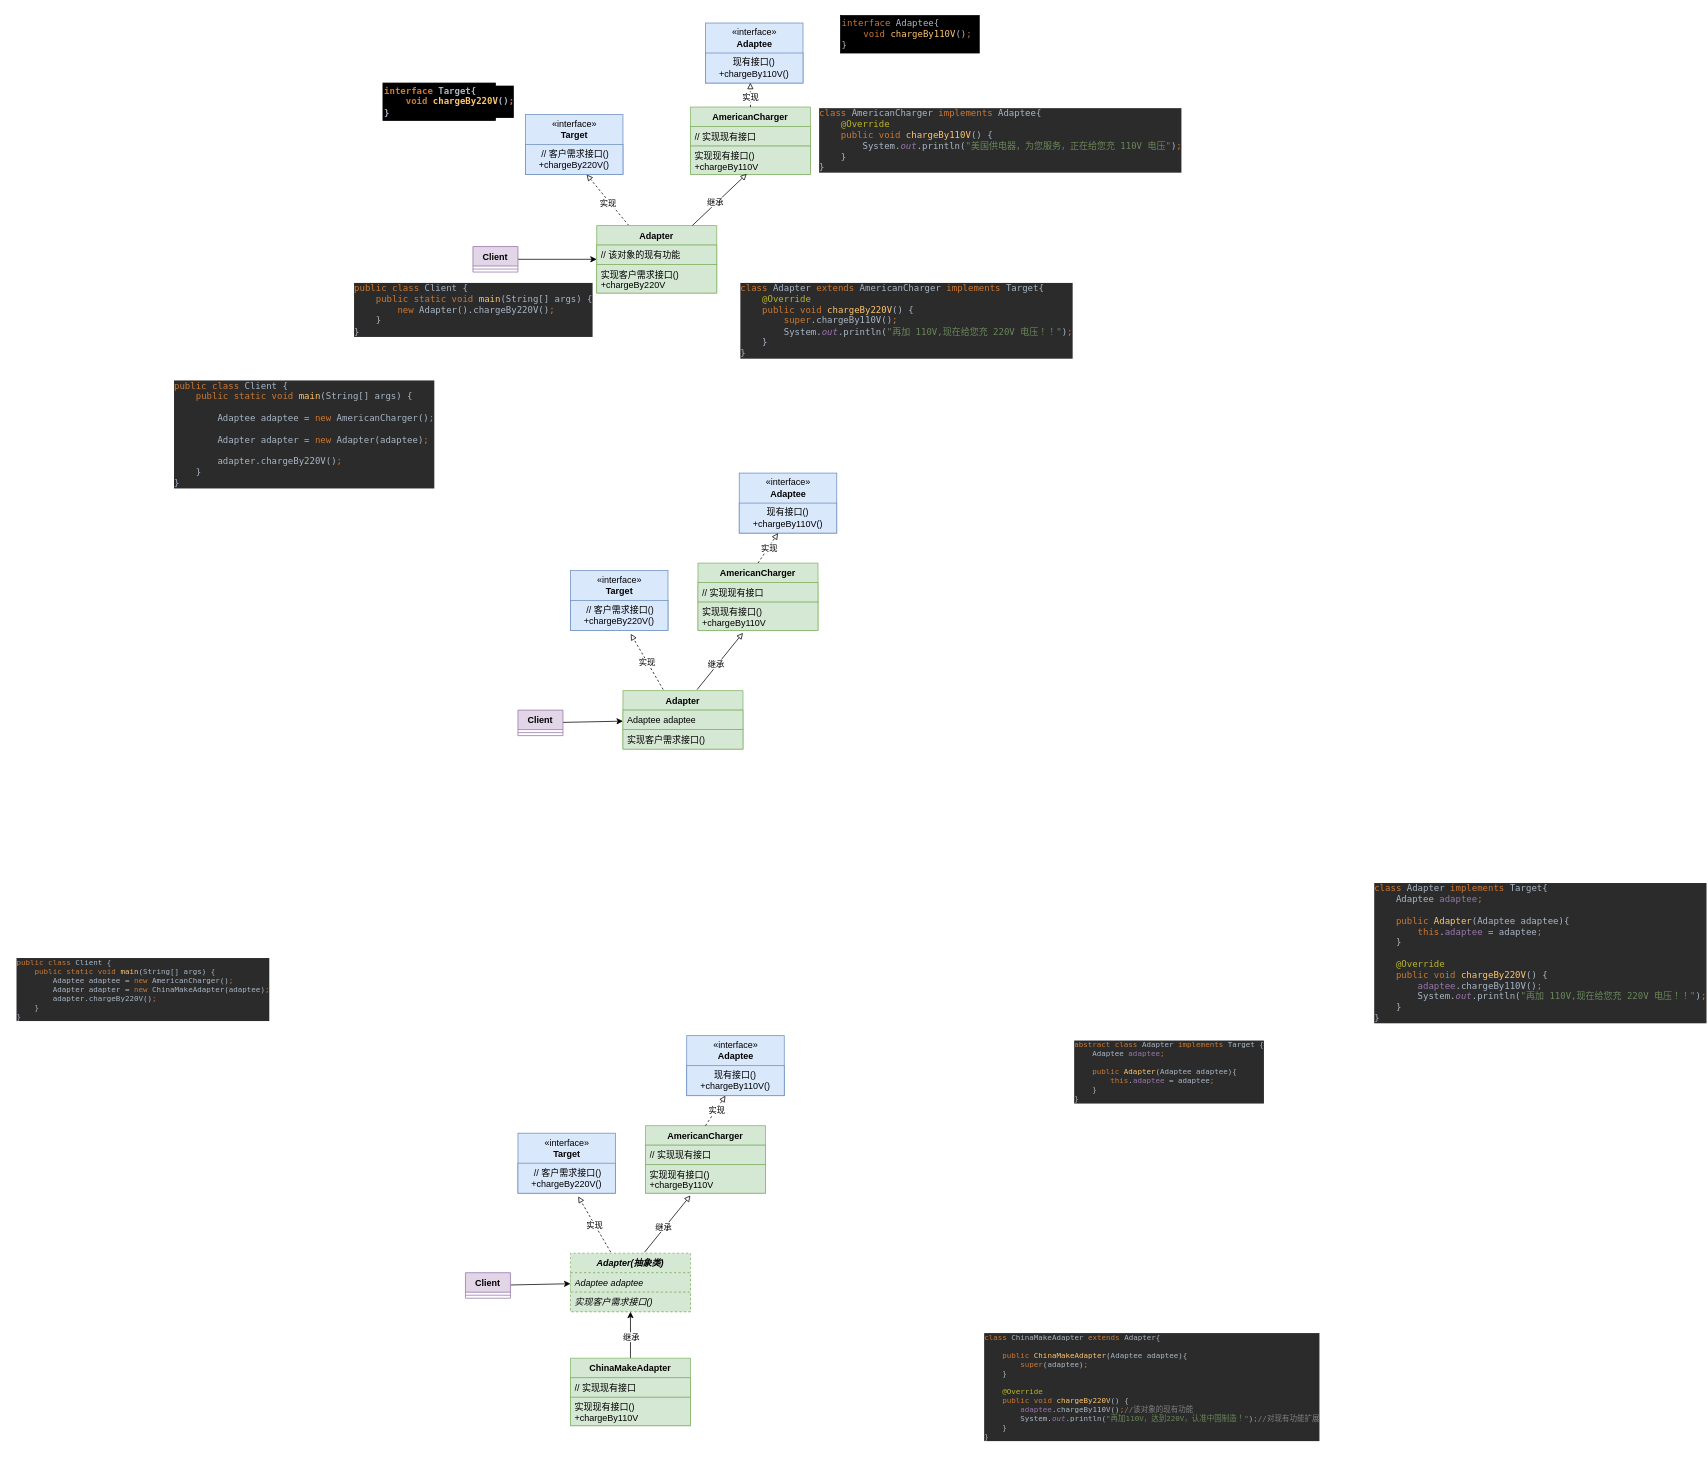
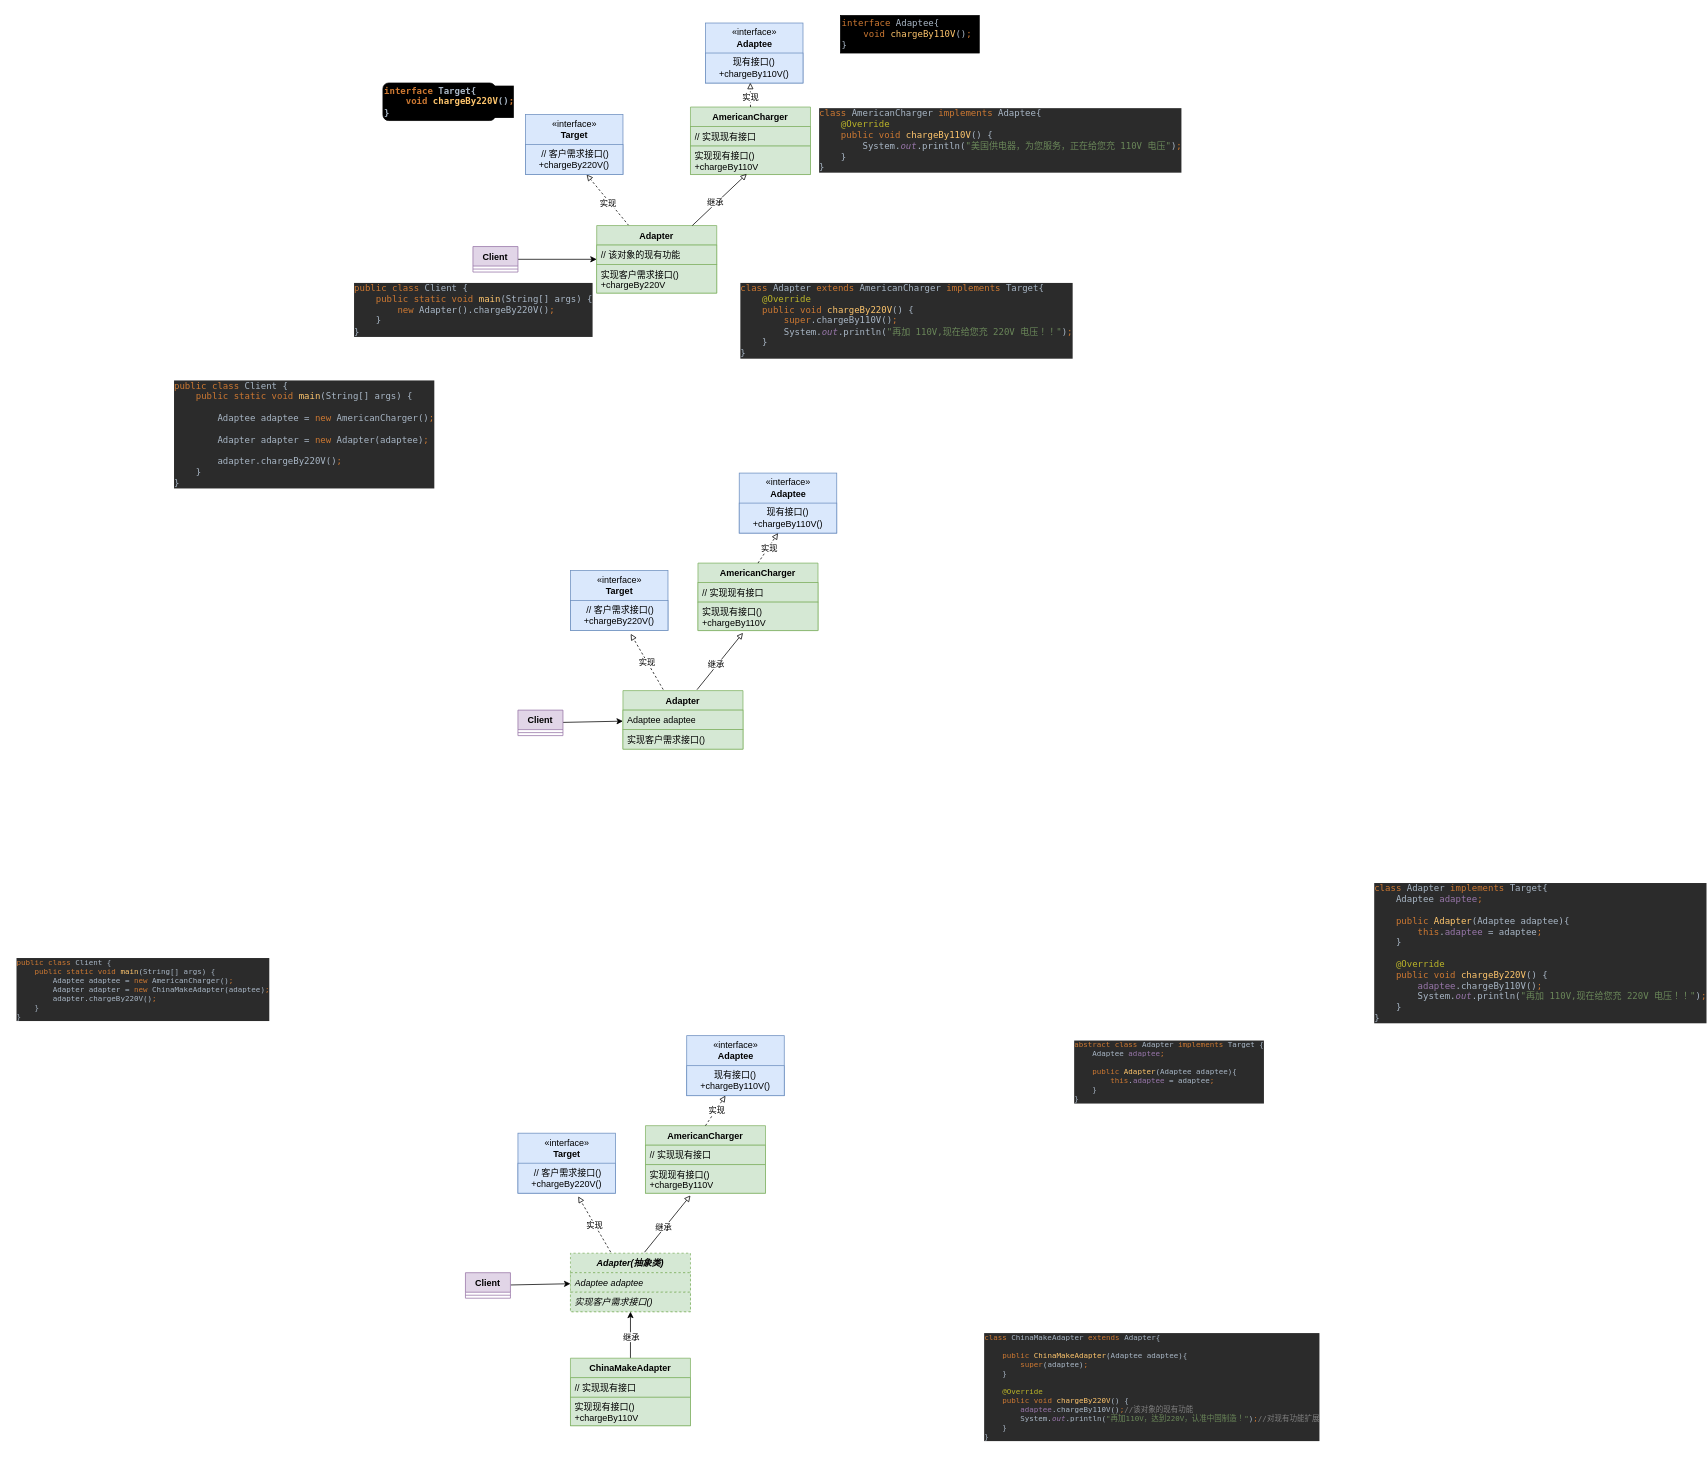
node "interface Target{ void chargeBy220V(); }": shape rectangle -> rounded rectangle
